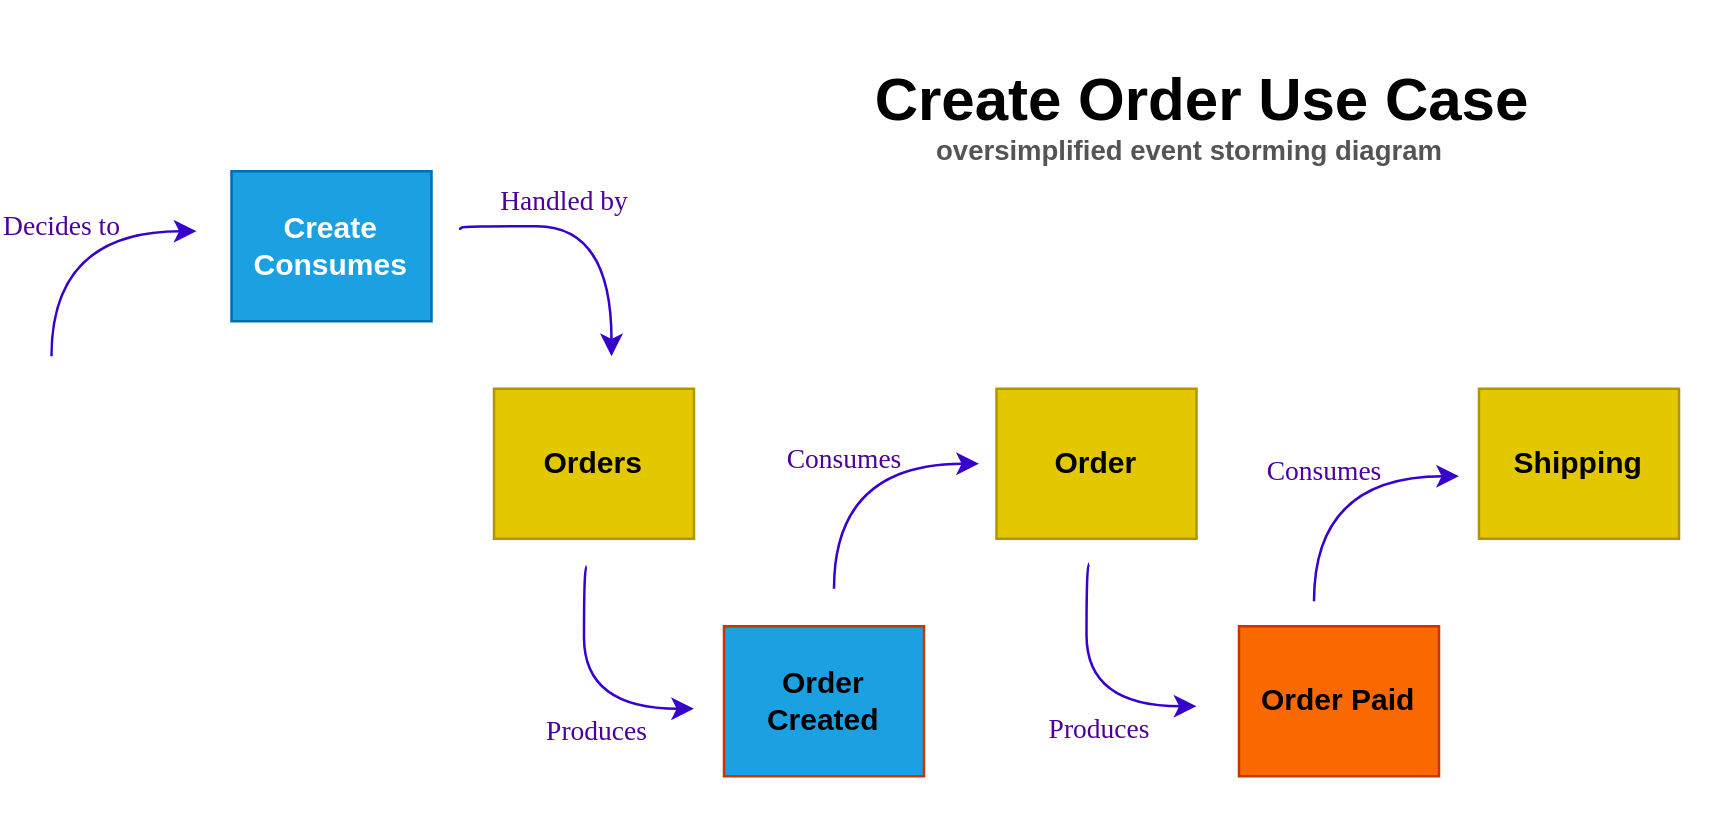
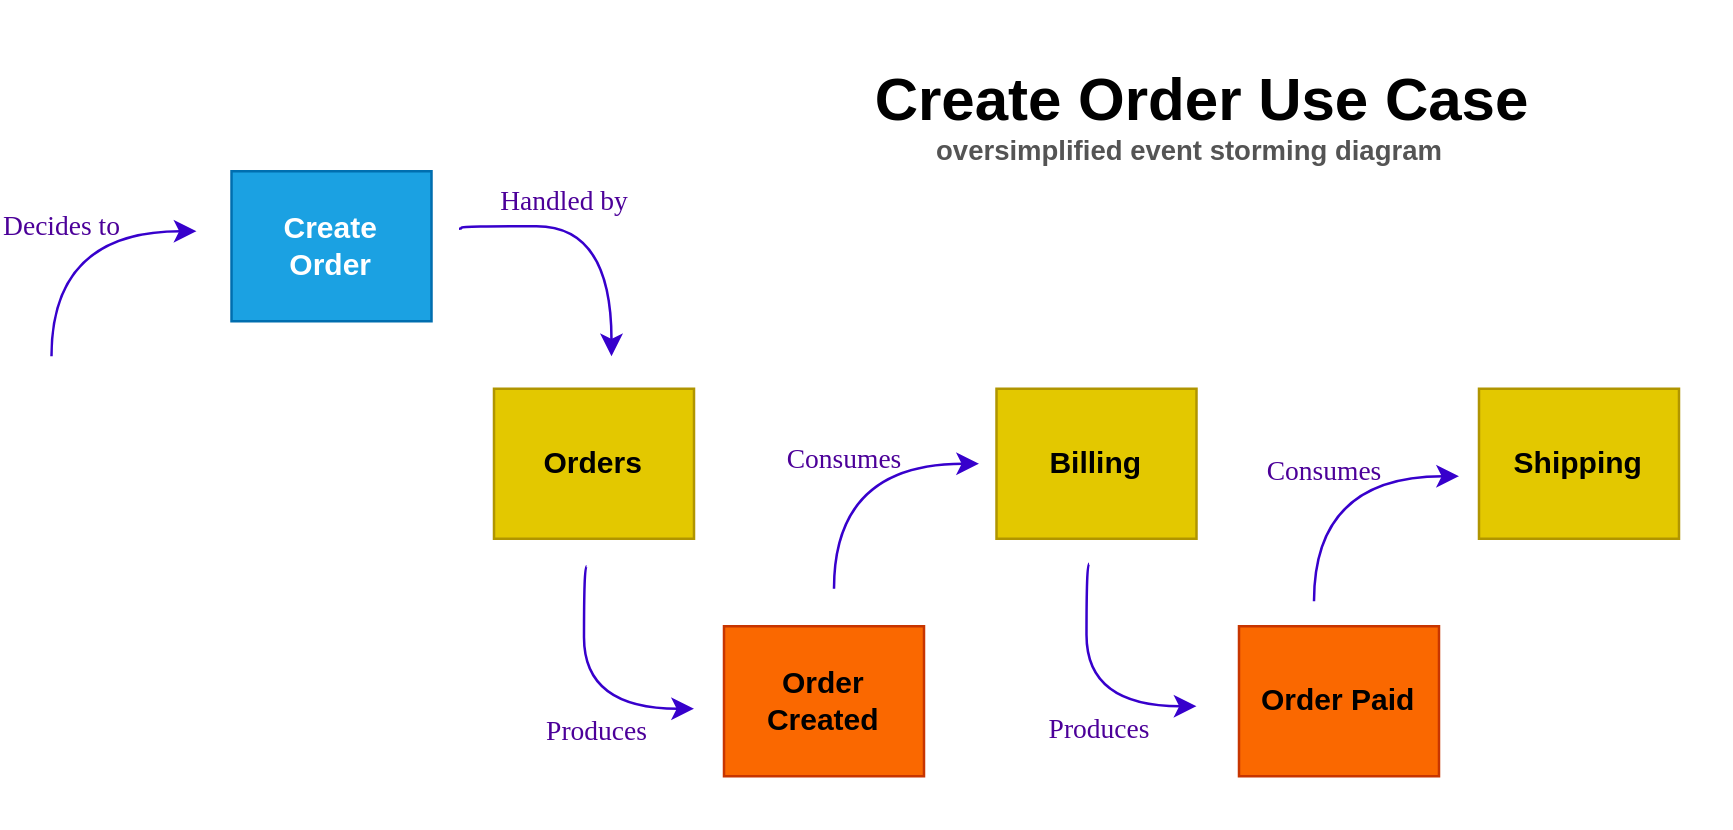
node "Create Consumes": label "Create Consumes" -> "Create Order"
node "Order": label "Order" -> "Billing"
node "Order Created": fillcolor #1ba1e2 -> #fa6800
